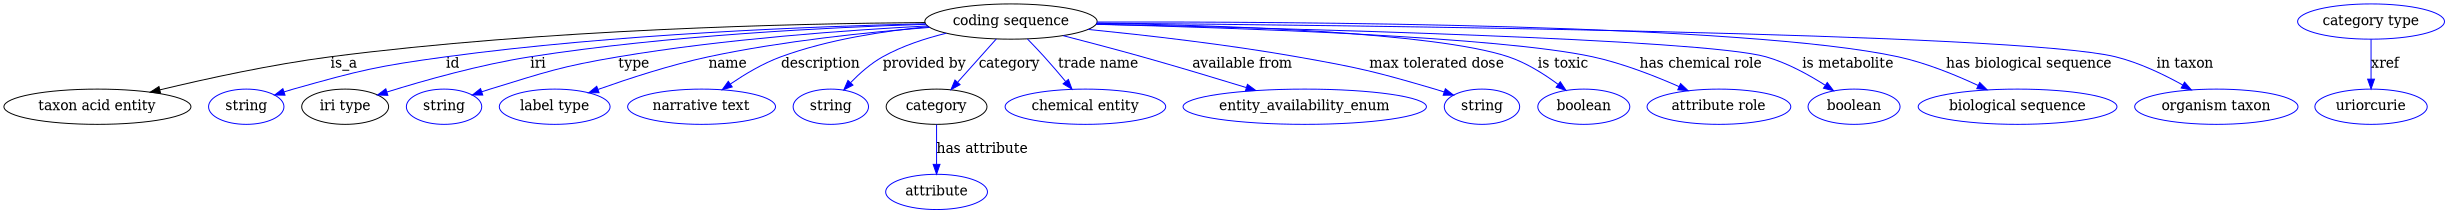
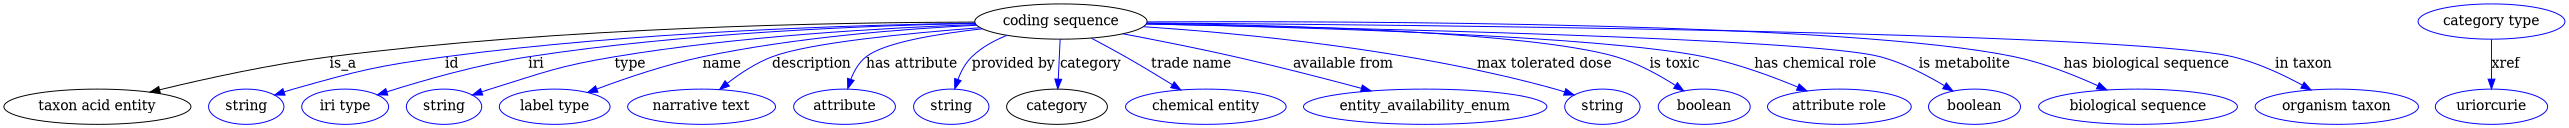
node "iri type": color black -> blue
edge "category" -> "attribute": now "coding sequence" -> "attribute"
